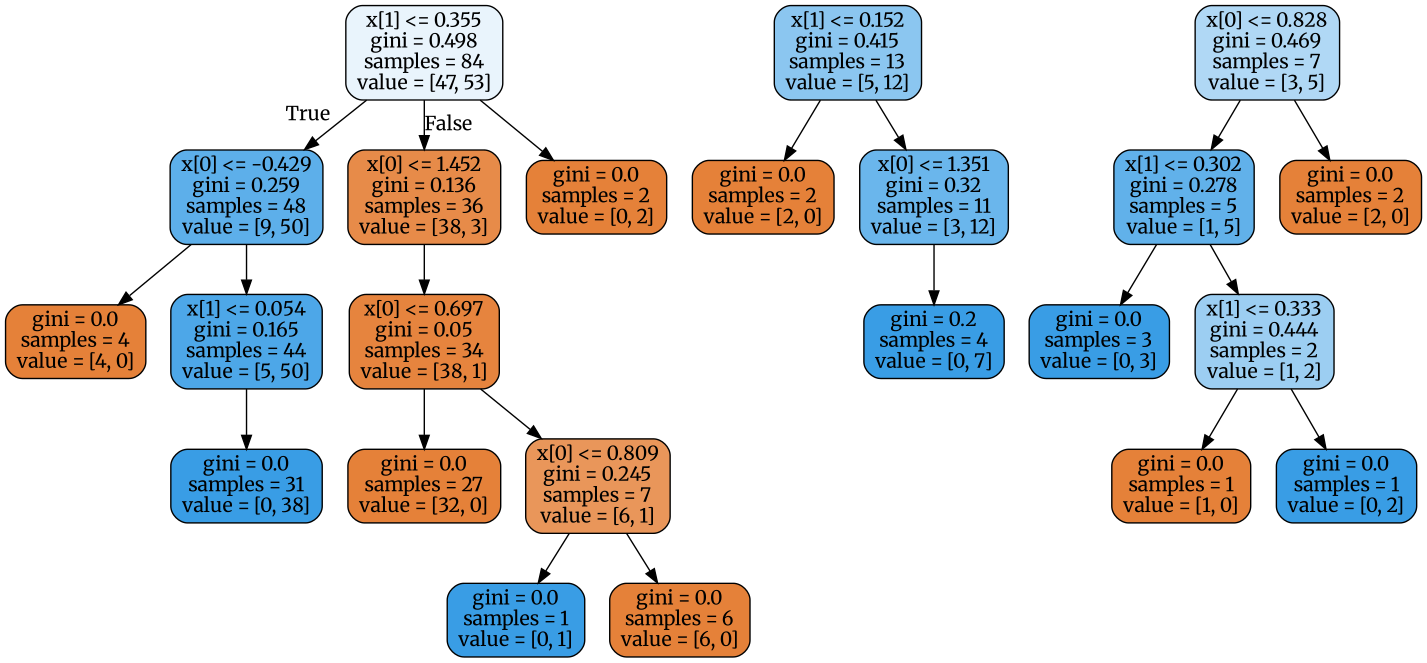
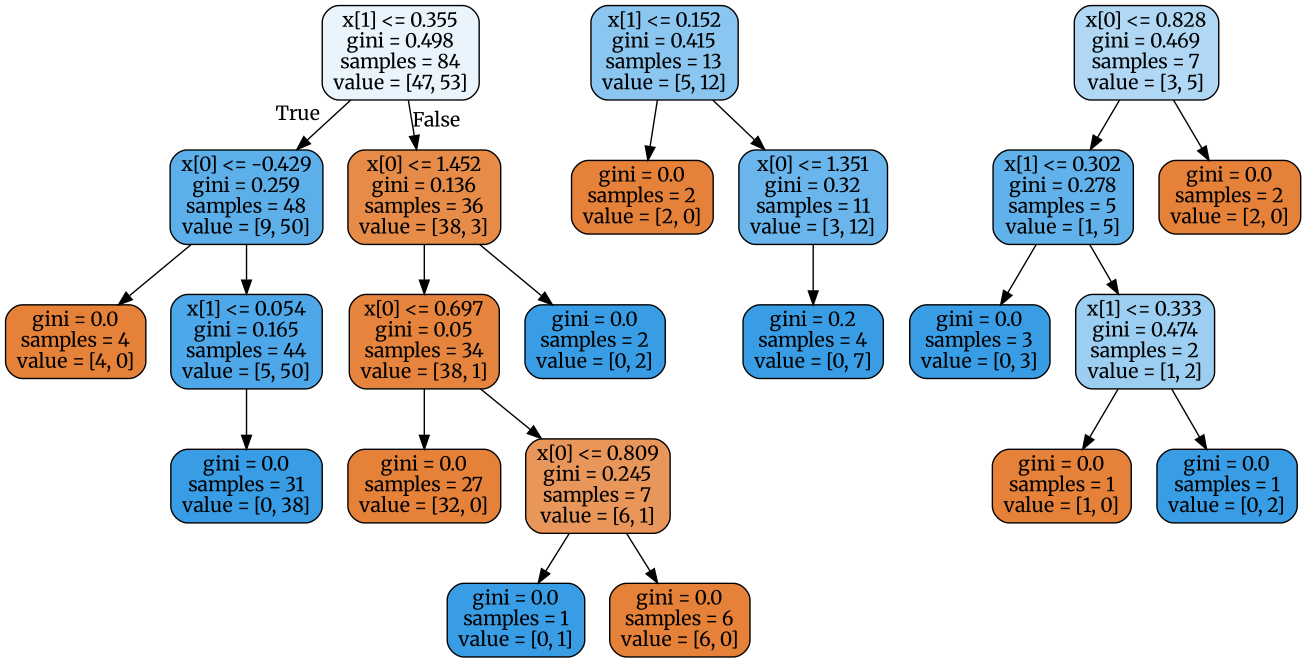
edge "x[1] <= 0.355 gini = 0.498 samples = 84 value = [47, 53]" -> "gini = 0.0 samples = 2 value = [0, 2]": now "x[0] <= 1.452 gini = 0.136 samples = 36 value = [38, 3]" -> "gini = 0.0 samples = 2 value = [0, 2]"
node "gini = 0.0 samples = 2 value = [0, 2]": fillcolor #e58139 -> #399de5
node "x[1] <= 0.333 gini = 0.444 samples = 2 value = [1, 2]": label "x[1] <= 0.333 gini = 0.444 samples = 2 value = [1, 2]" -> "x[1] <= 0.333 gini = 0.474 samples = 2 value = [1, 2]"
